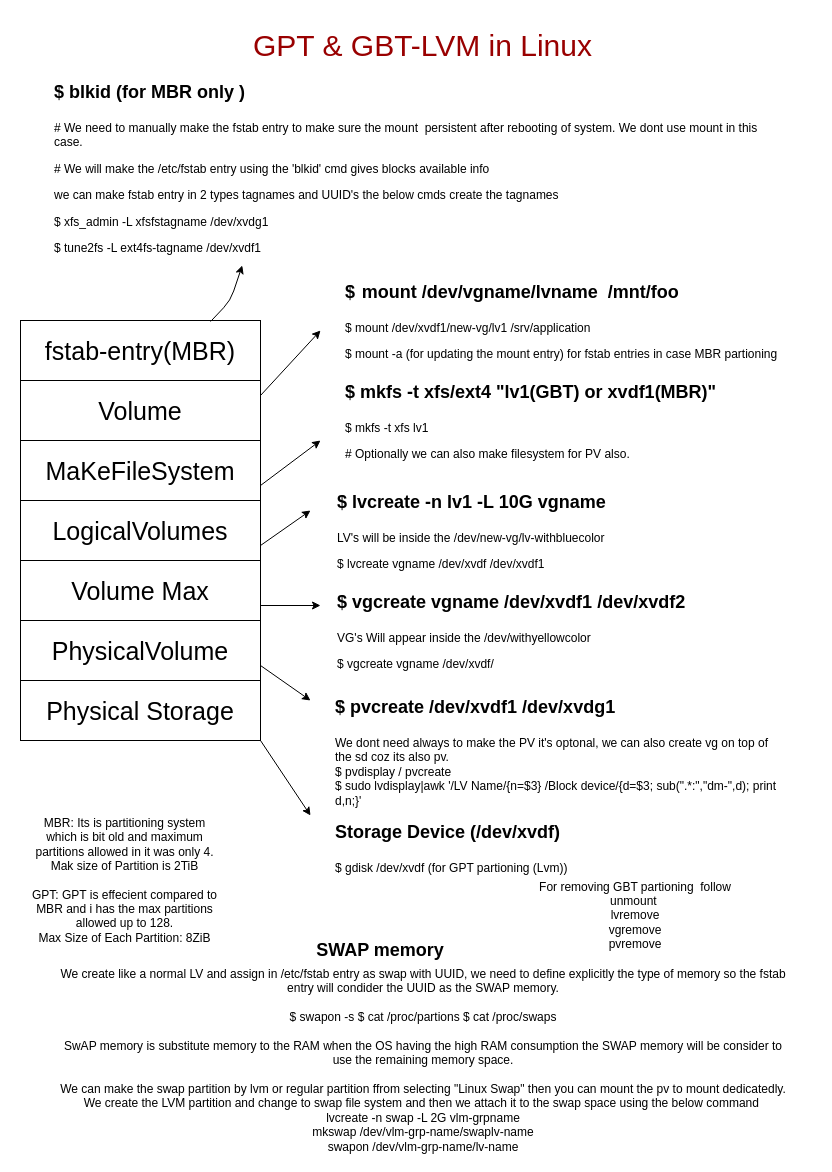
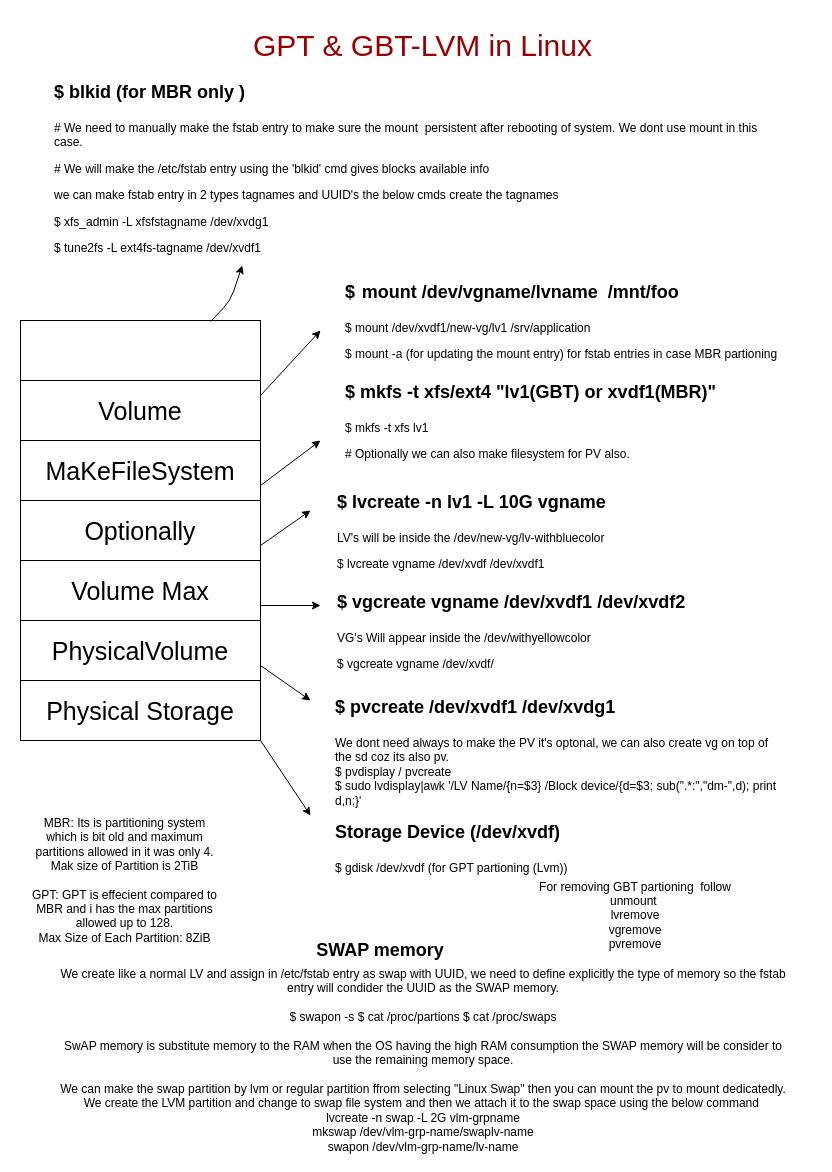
node "fstab-entry(MBR)": removed
node "LogicalVolumes": label "LogicalVolumes" -> "Optionally"
